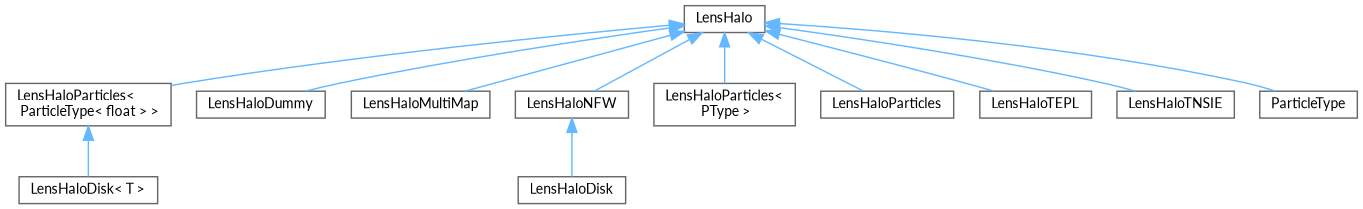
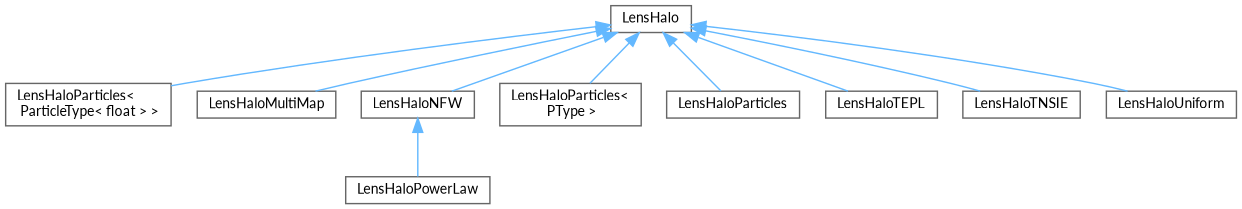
node "LensHaloDummy": removed
node "ParticleType": label "ParticleType" -> "LensHaloUniform"
node "LensHaloDisk< T >": removed
node "LensHaloDisk": label "LensHaloDisk" -> "LensHaloPowerLaw"
